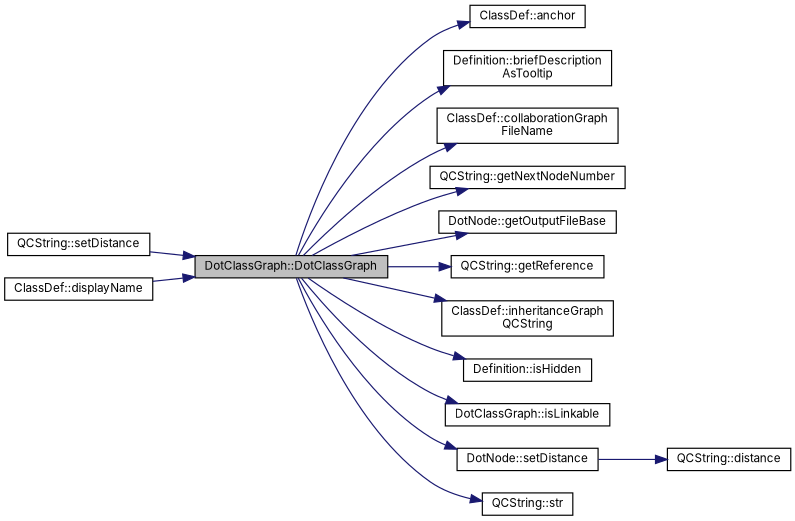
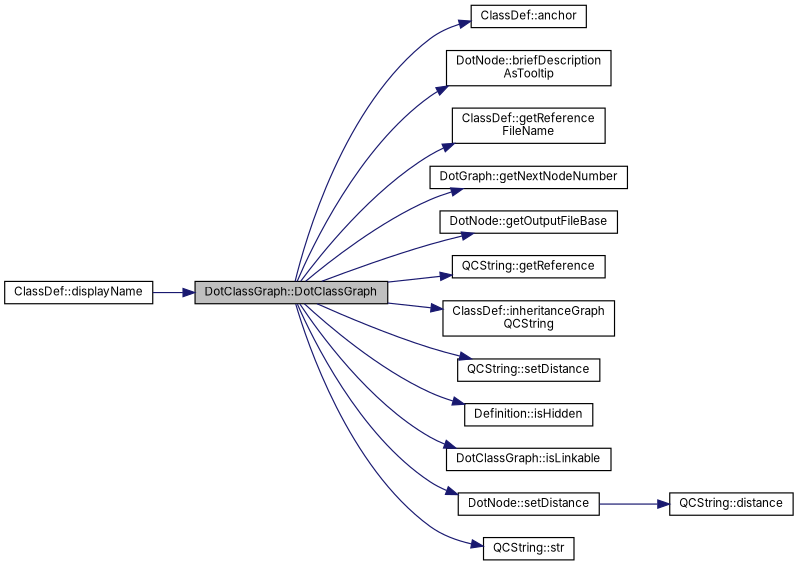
node "Definition::briefDescription AsTooltip": label "Definition::briefDescription AsTooltip" -> "DotNode::briefDescription AsTooltip"
node "ClassDef::collaborationGraph FileName": label "ClassDef::collaborationGraph FileName" -> "ClassDef::getReference FileName"
node "QCString::getNextNodeNumber": label "QCString::getNextNodeNumber" -> "DotGraph::getNextNodeNumber"
edge "QCString::setDistance" -> "DotClassGraph::DotClassGraph": reversed
